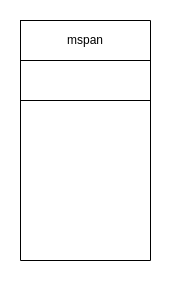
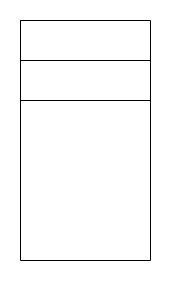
node "mspan": removed
